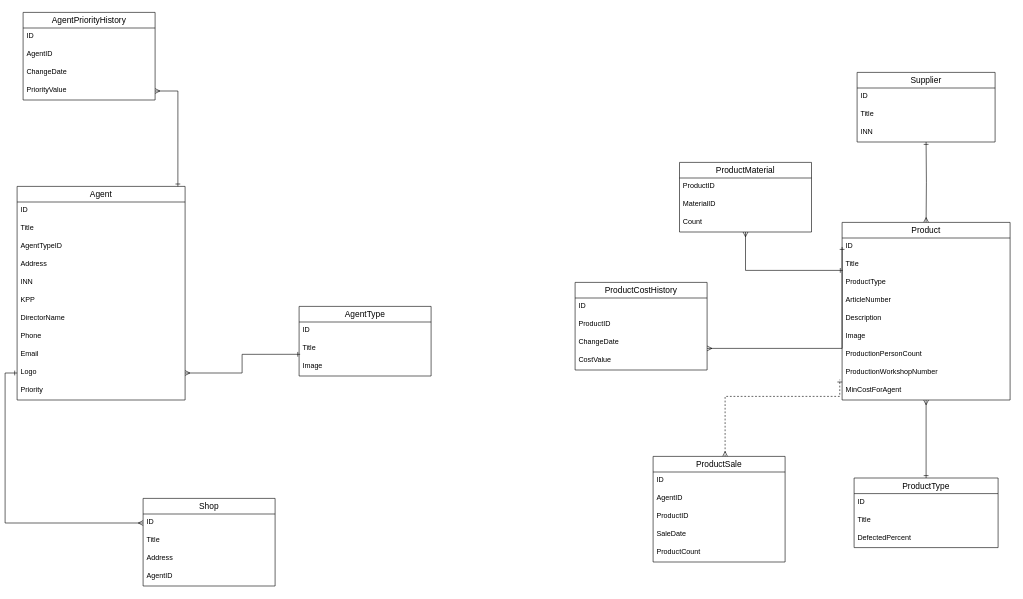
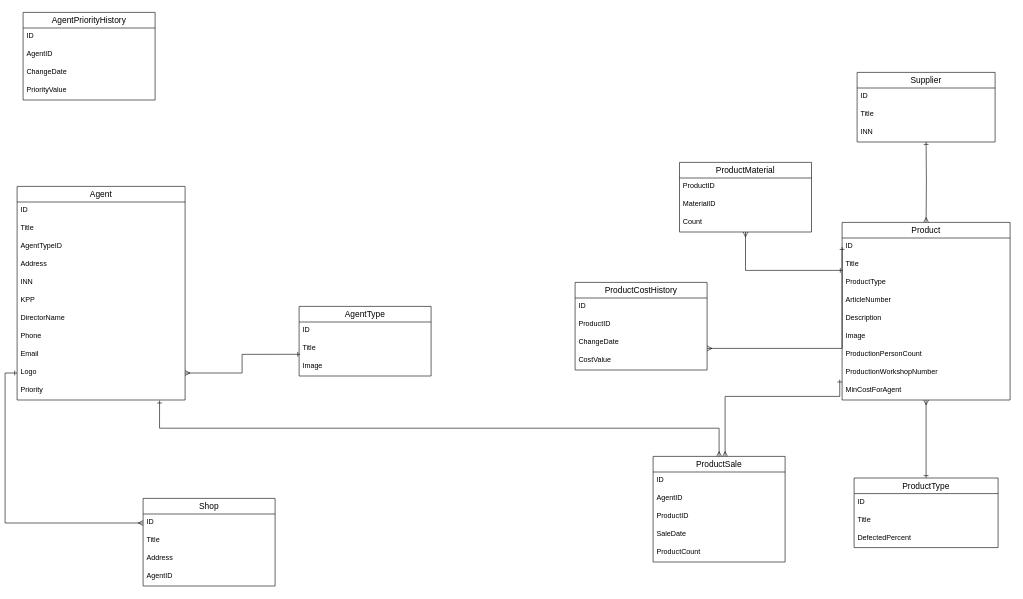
edge "PriorityValue" -- "Agent": removed
edge "ProductionWorkshopNumber" -- "ProductSale": style dashed -> solid
edge "Priority" -- "ProductSale": added
